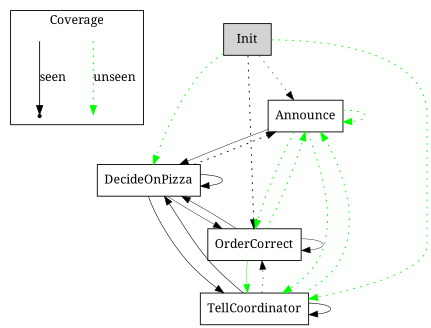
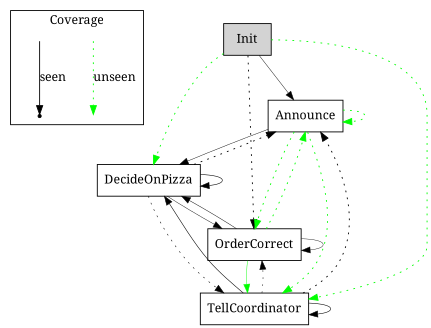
edge "Init" -> "Announce": style dotted -> solid
edge "TellCoordinator" -> "Announce": color green -> black
edge "DecideOnPizza" -> "TellCoordinator": style solid -> dotted
